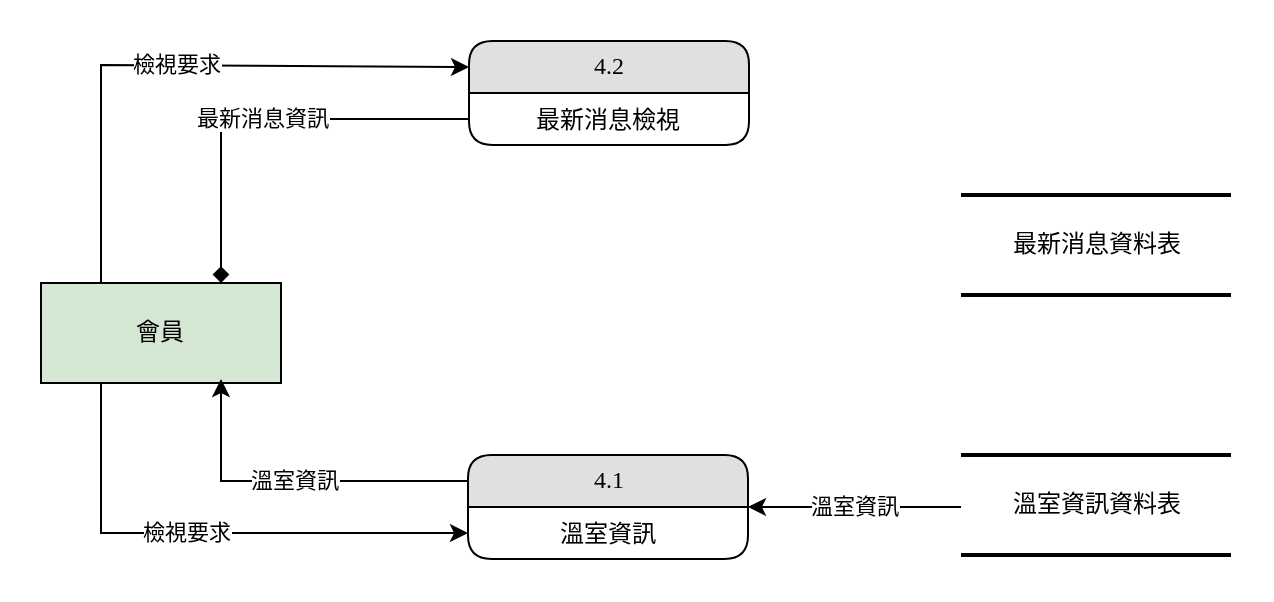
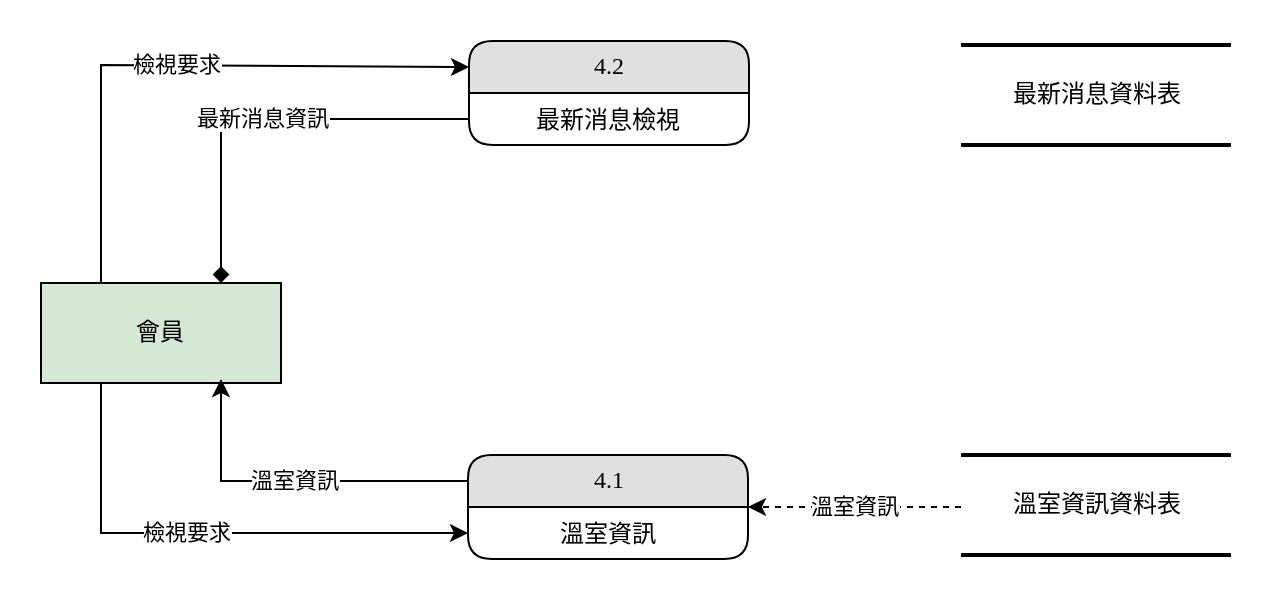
node "最新消息資料表": moved (1096, 245) -> (1096, 95)
edge "溫室資訊資料表" -> "4.1": style solid -> dashed
